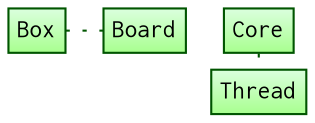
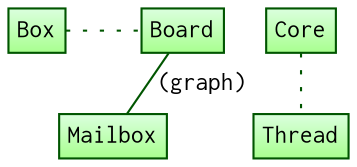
node "Mailbox": added
